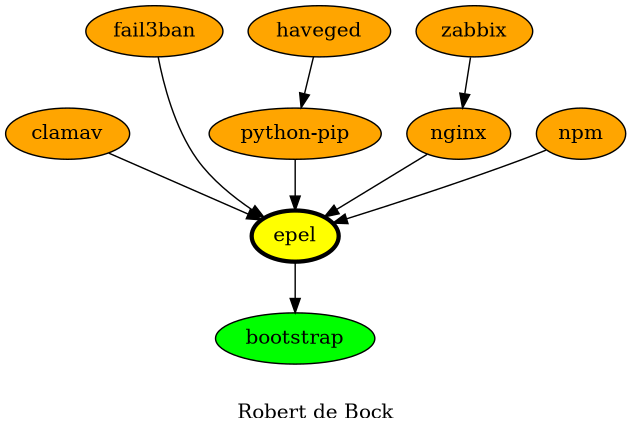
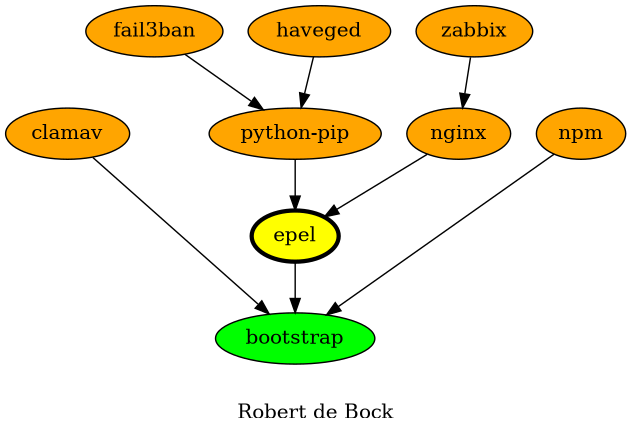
edge "fail3ban" -> "epel": now "fail3ban" -> "python-pip"
edge "clamav" -> "epel": now "clamav" -> "bootstrap"
edge "npm" -> "epel": now "npm" -> "bootstrap"
